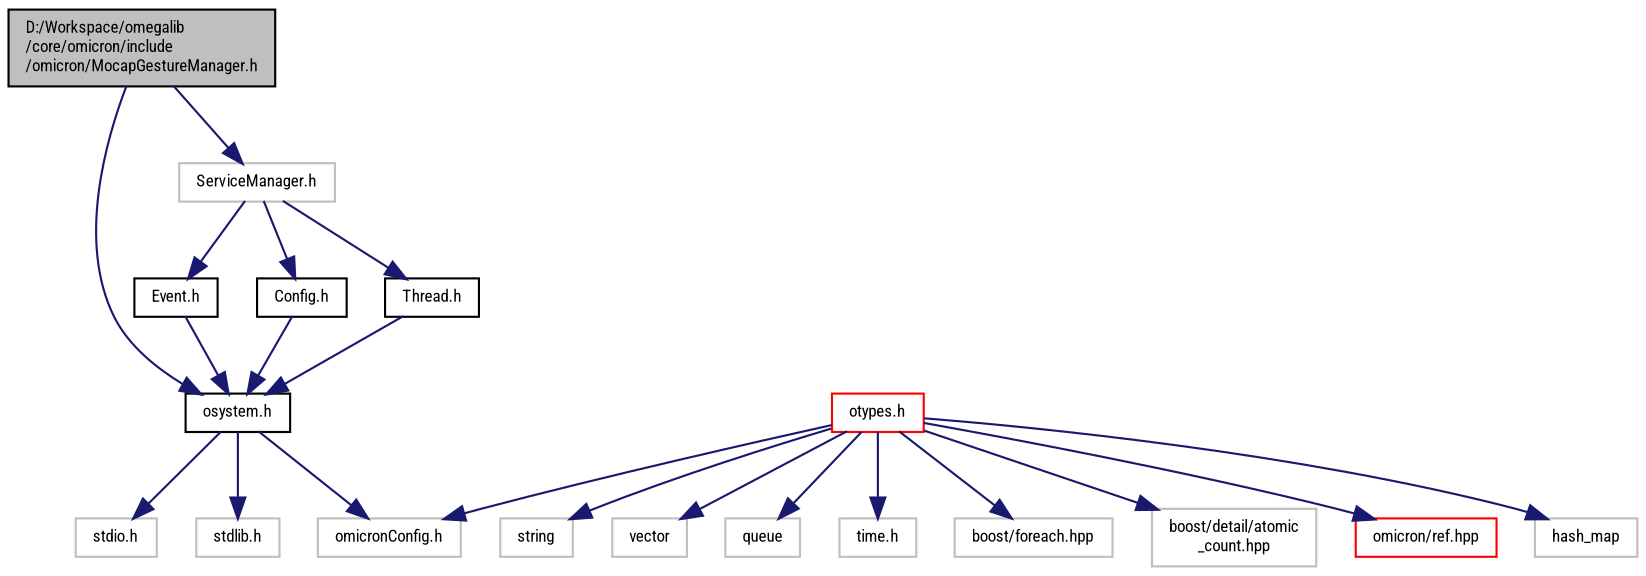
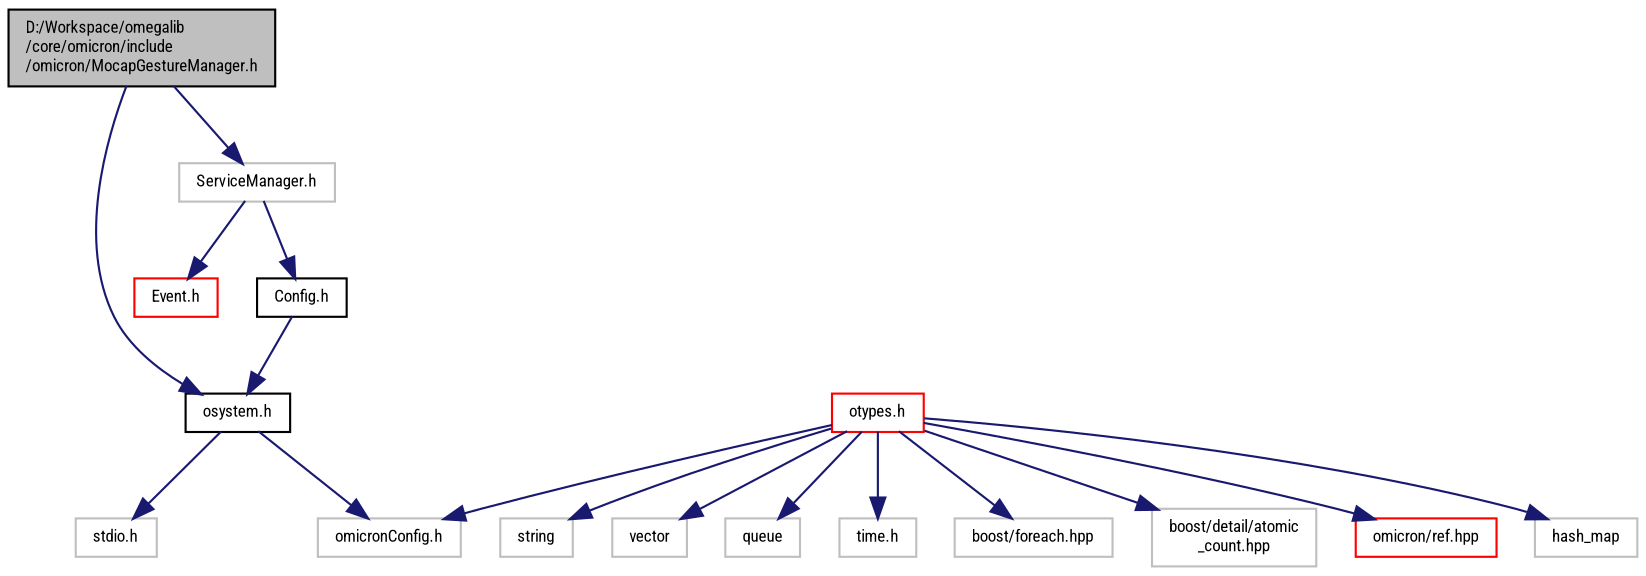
node "Event.h": color black -> red
node "Thread.h": removed
edge "Event.h" -> "osystem.h": removed
node "stdlib.h": removed
